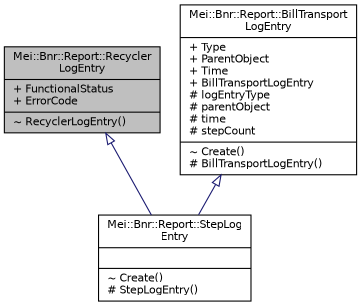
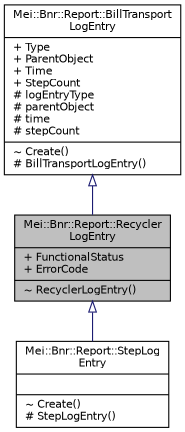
node "Mei::Bnr::Report::BillTransport": text "+ BillTransportLogEntry" -> "+ StepCount"
edge "Mei::Bnr::Report::StepLog" -> "Mei::Bnr::Report::BillTransport": now "Mei::Bnr::Report::Recycler" -> "Mei::Bnr::Report::BillTransport"
